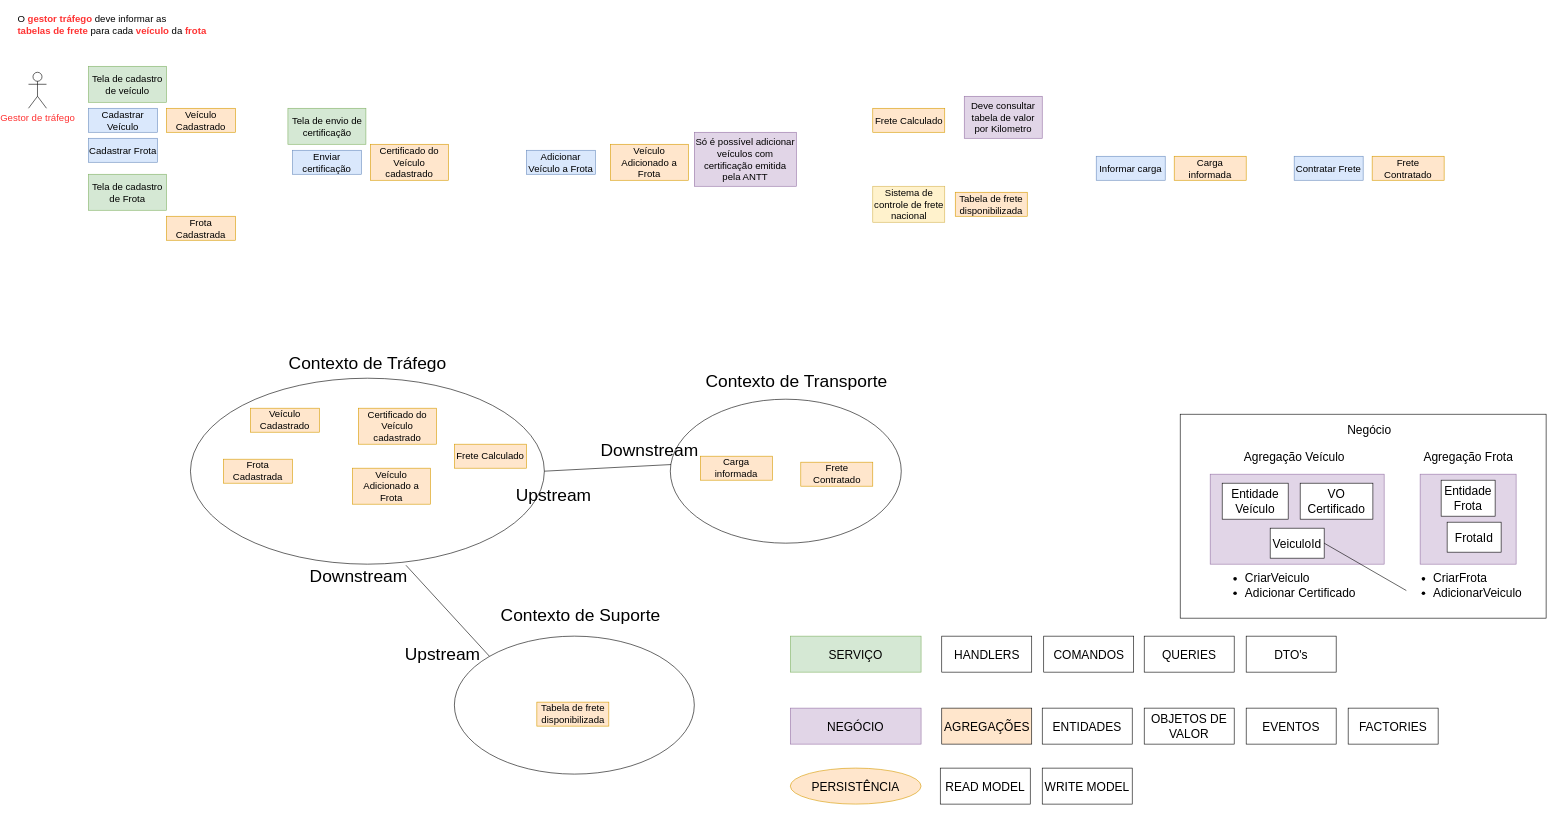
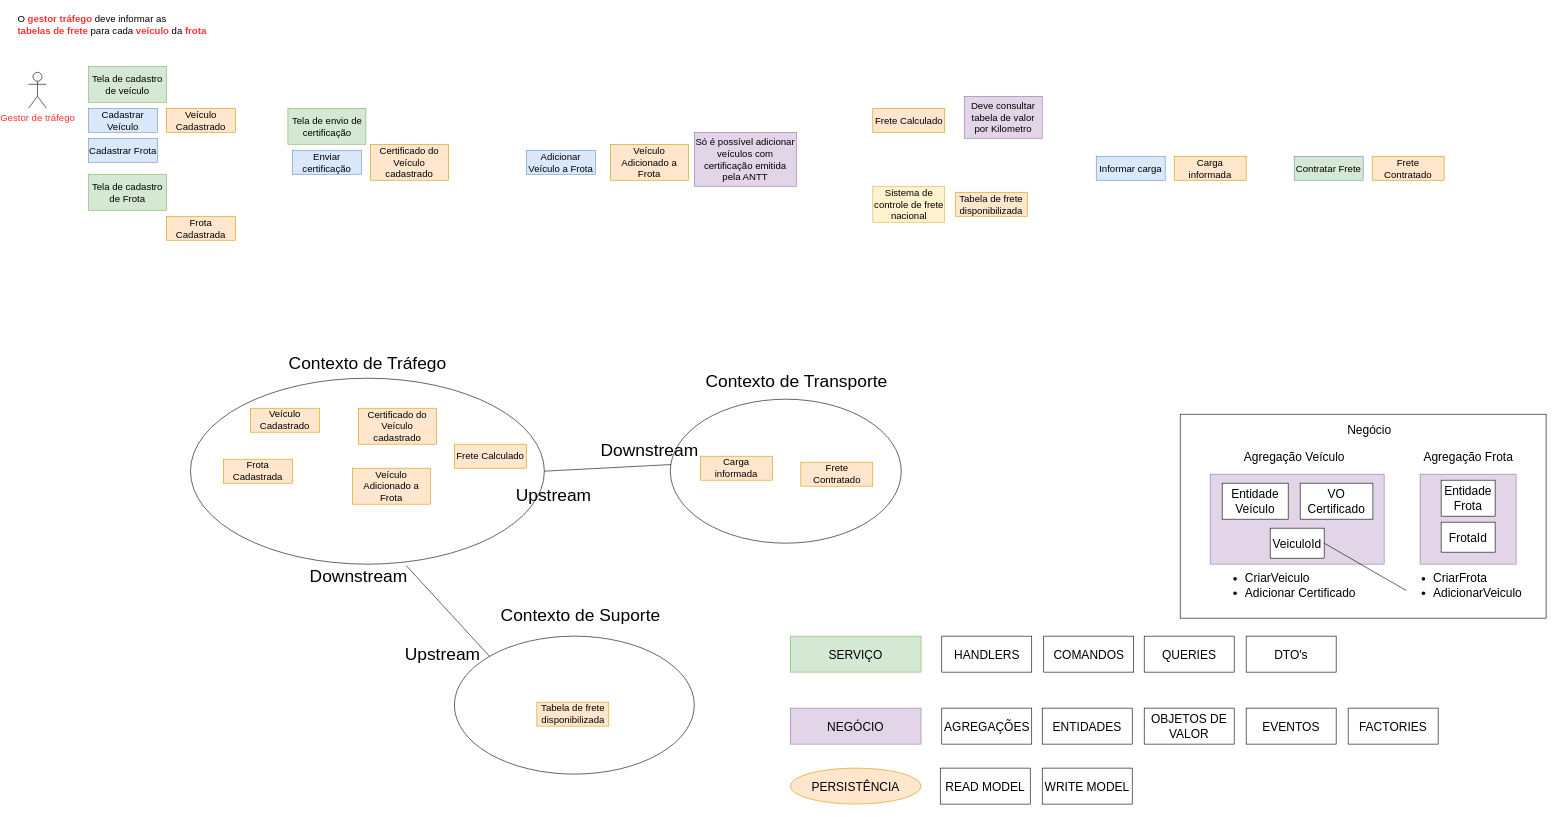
node "Contratar Frete": fillcolor #dae8fc -> #d5e8d4
node "FrotaId": moved (1475, 537) -> (1469, 537)
node "AGREGAÇÕES": fillcolor #ffe6cc -> #ffffff
